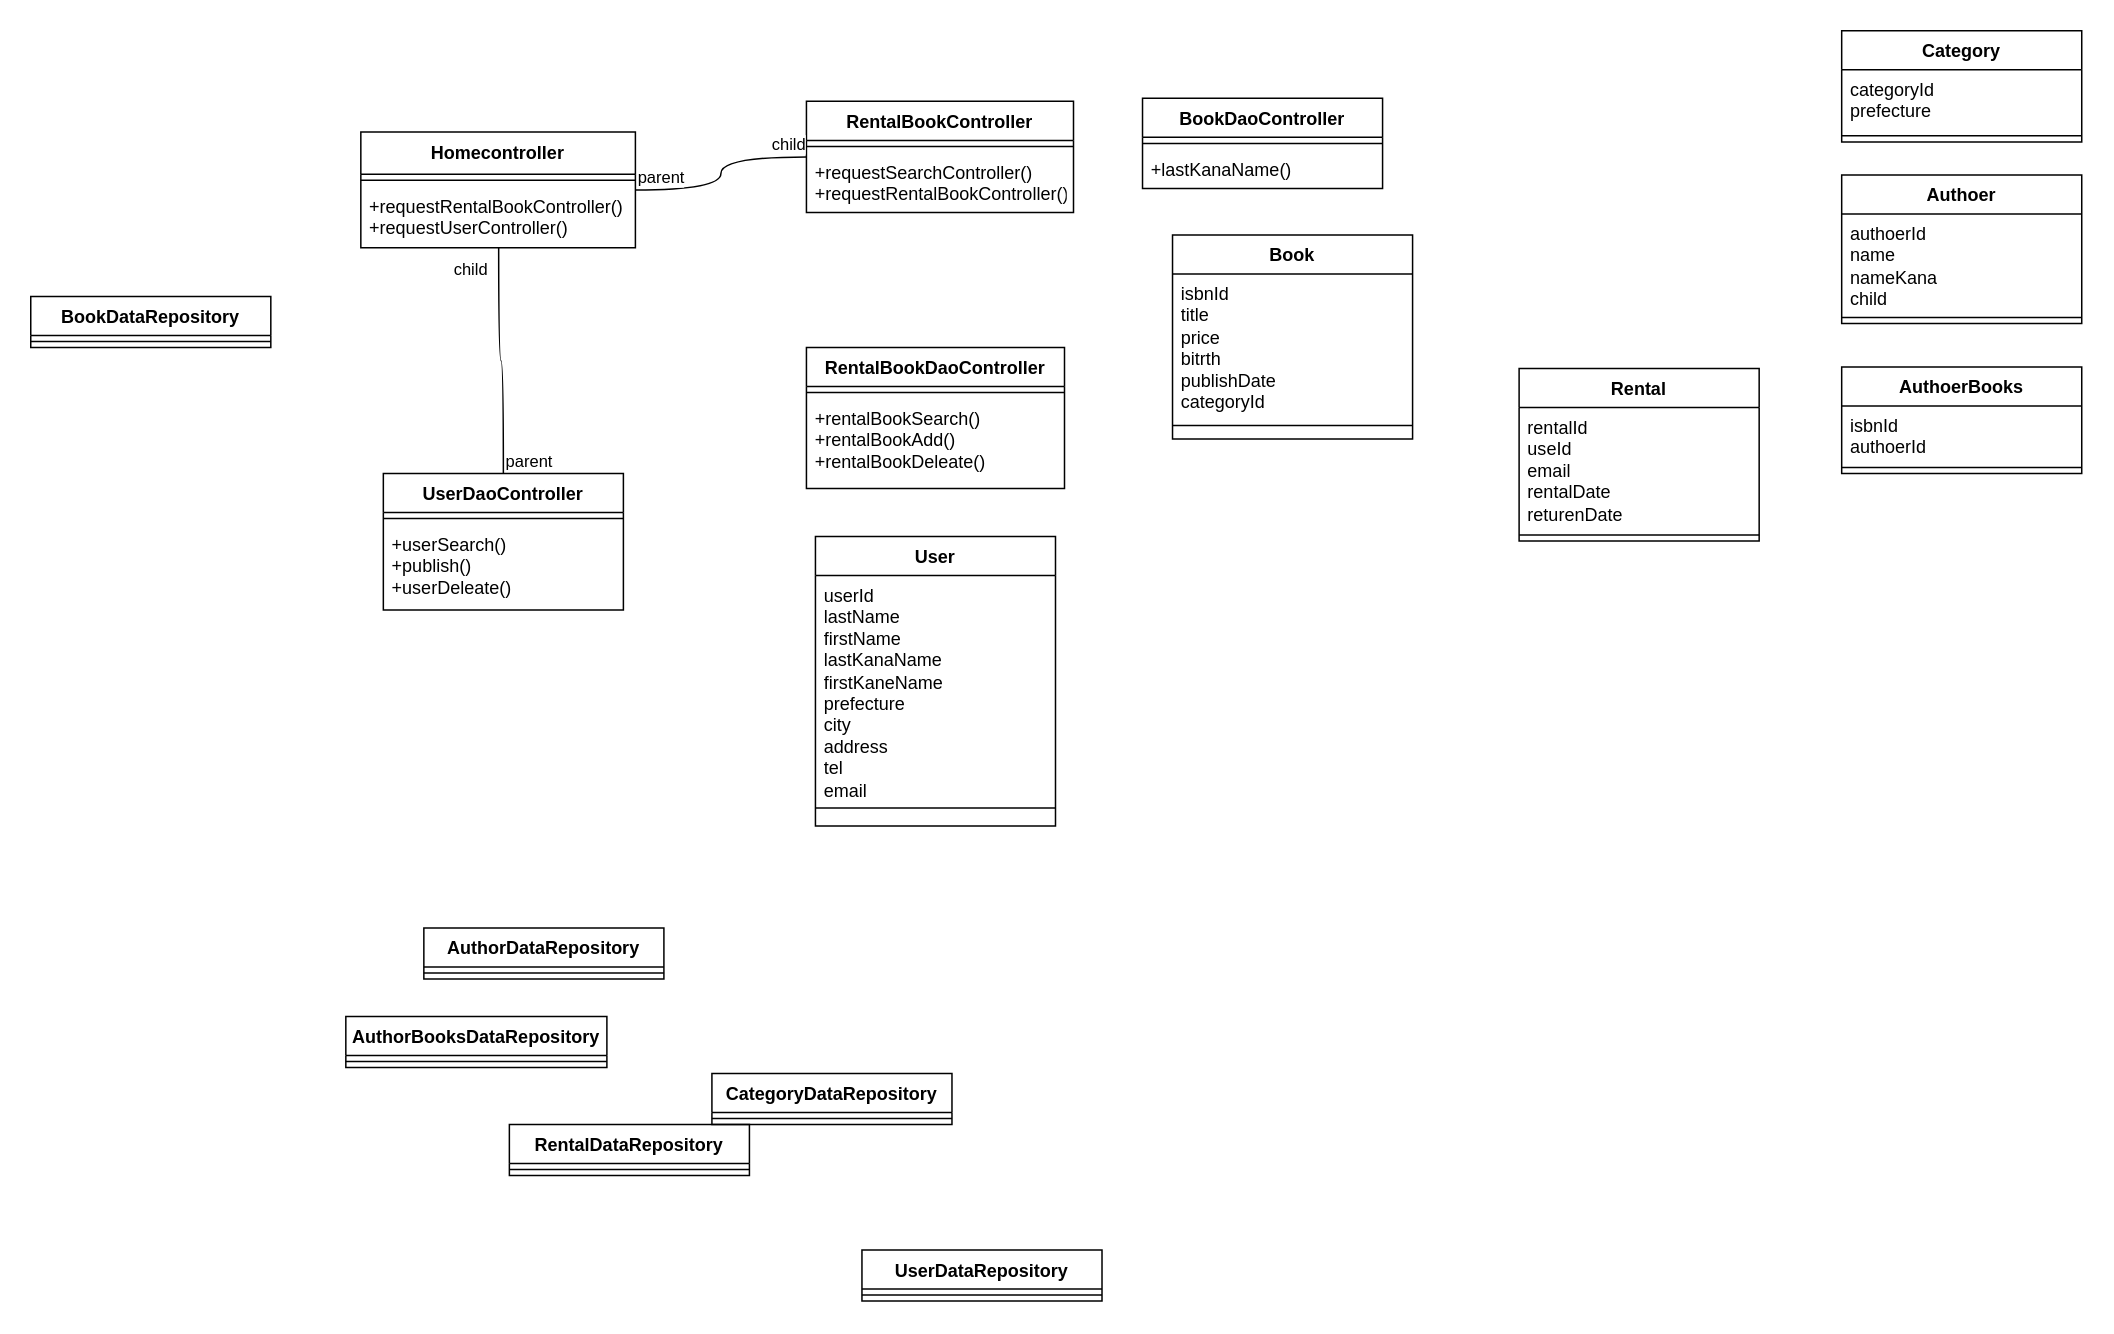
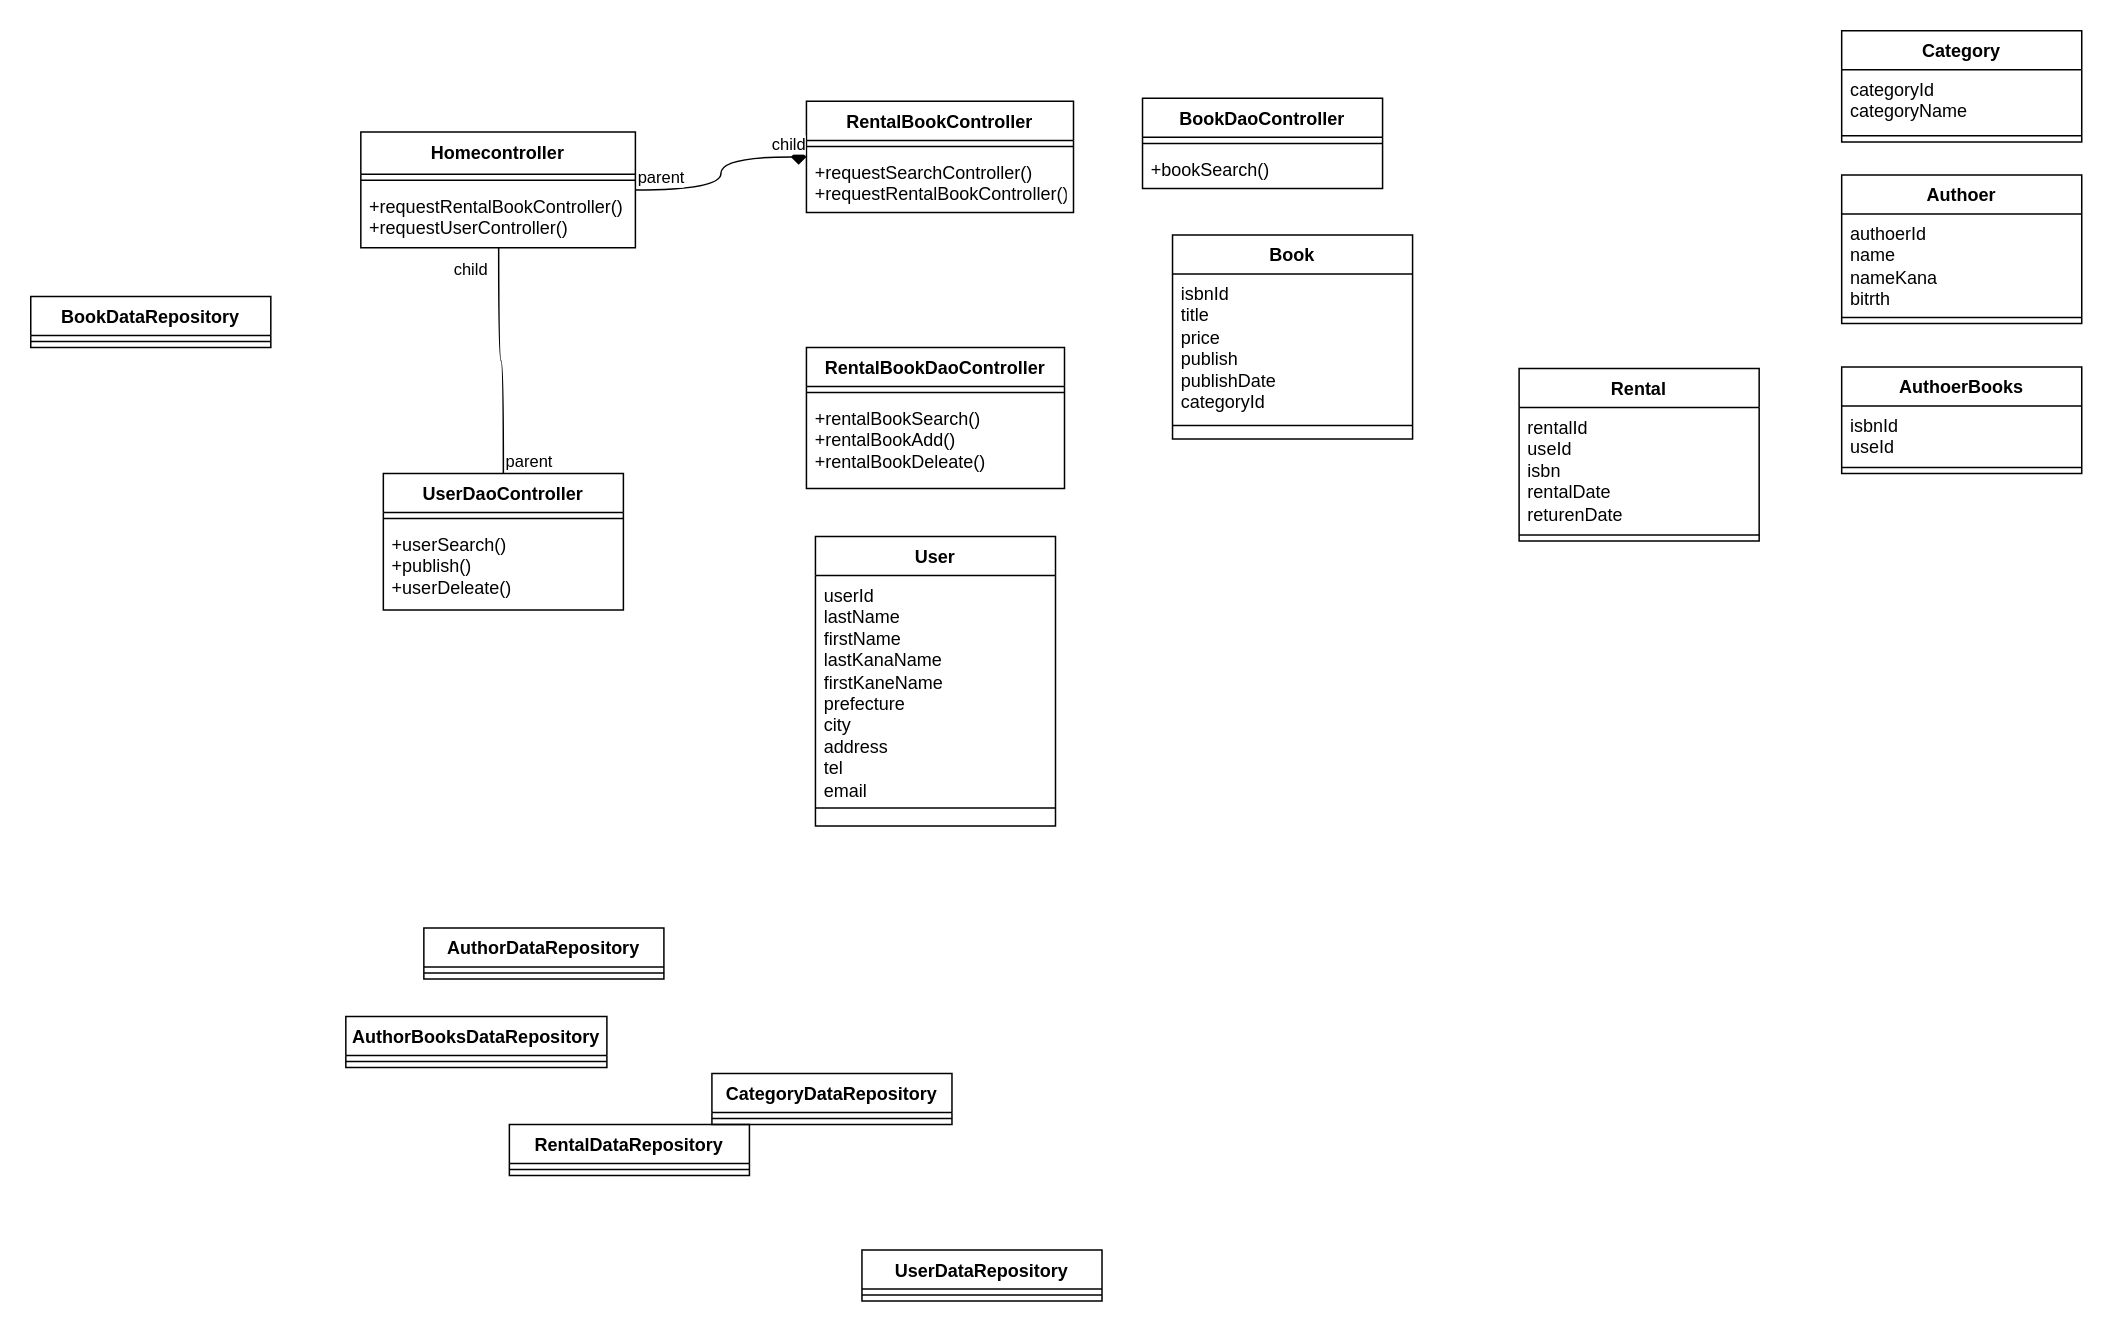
node "categoryId prefecture": label "categoryId prefecture" -> "categoryId categoryName"
edge "RentalBookController" -- "Homecontroller": arrowhead none -> diamond
node "+lastKanaName()": label "+lastKanaName()" -> "+bookSearch()"
node "authoerId name nameKana child": label "authoerId name nameKana child" -> "authoerId name nameKana bitrth"
node "isbnId title price bitrth publishDate categoryId": label "isbnId title price bitrth publishDate categoryId" -> "isbnId title price publish publishDate categoryId"
node "isbnId authoerId": label "isbnId authoerId" -> "isbnId useId"
node "rentalId useId email rentalDate returenDate": label "rentalId useId email rentalDate returenDate" -> "rentalId useId isbn rentalDate returenDate"
